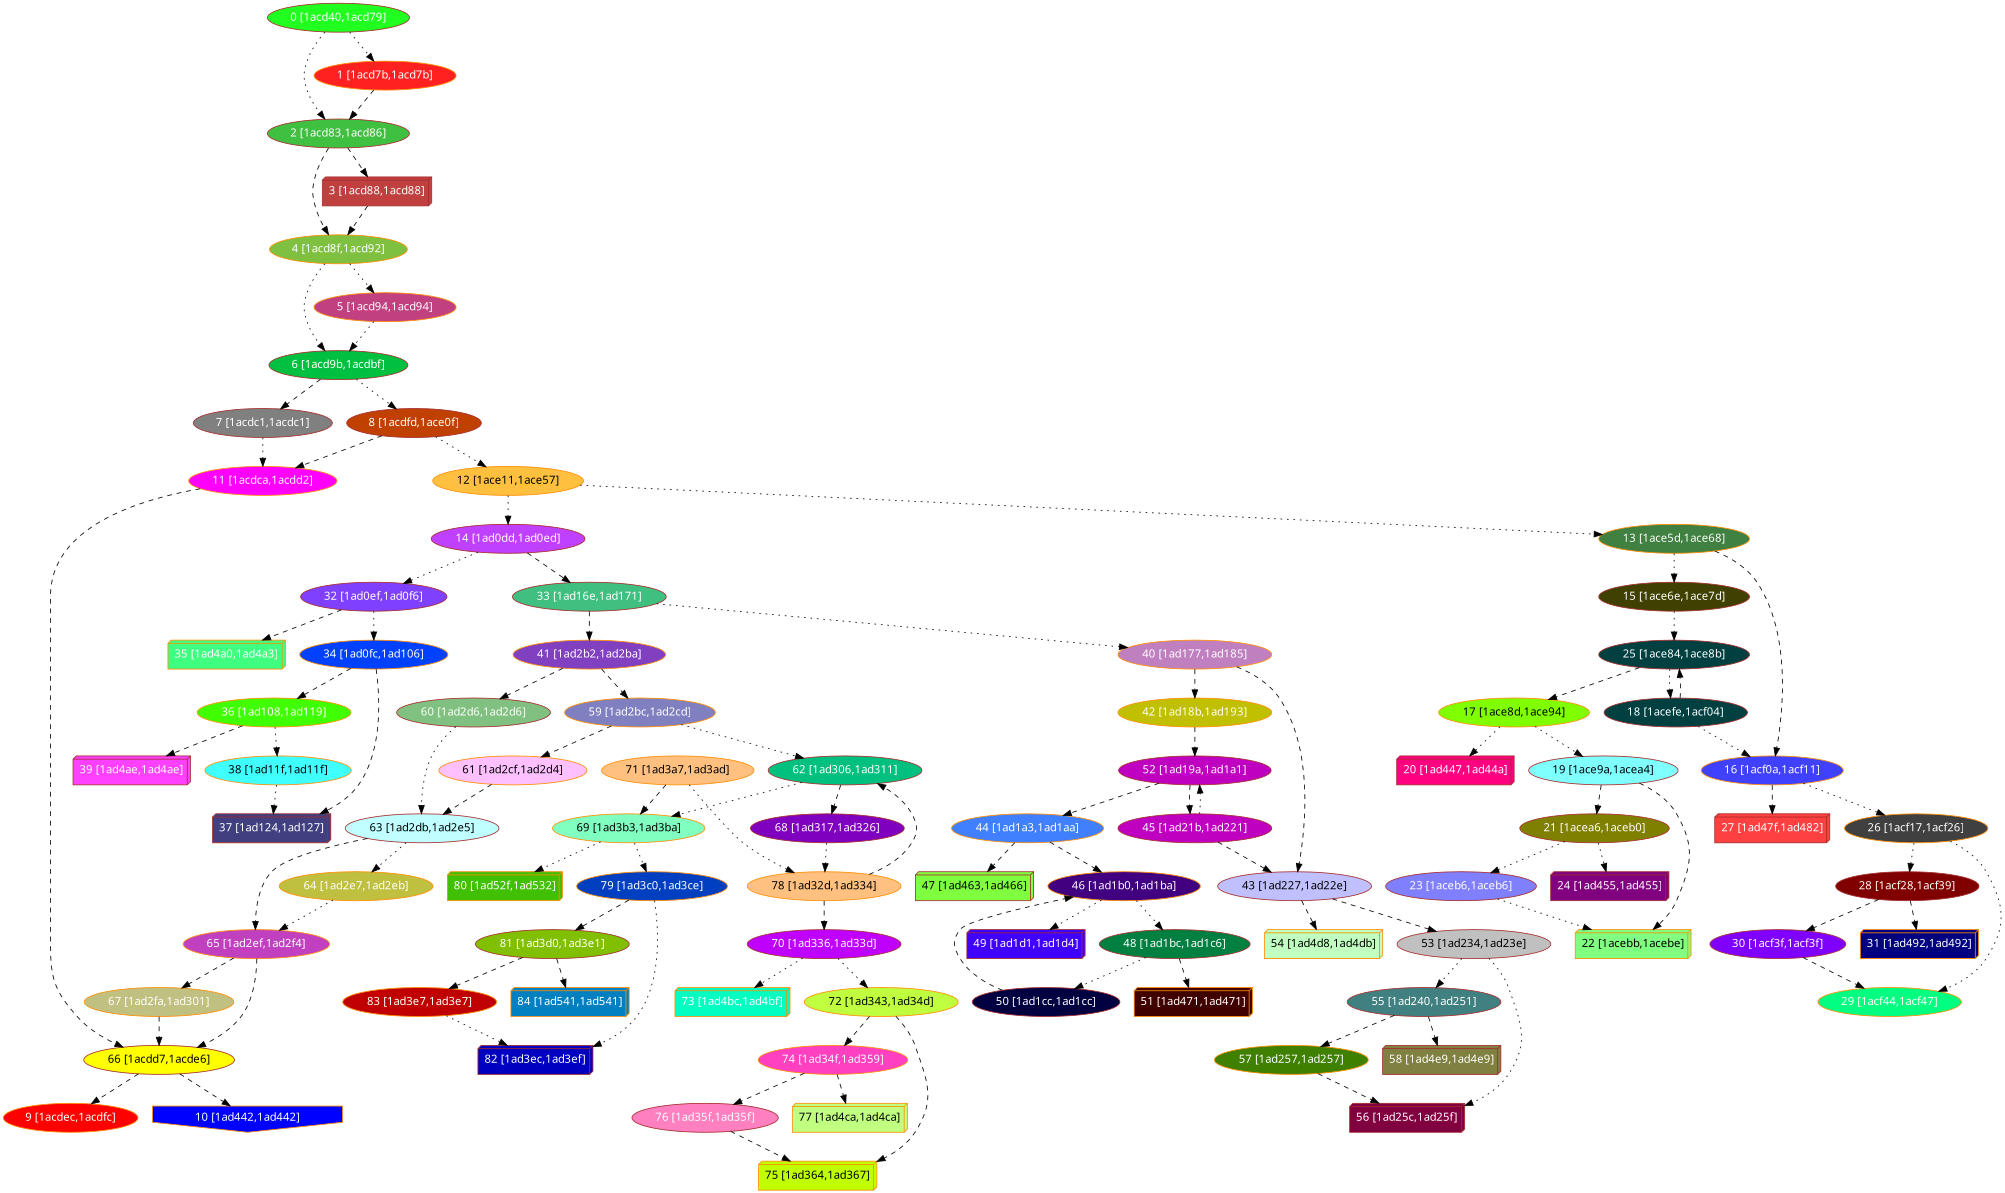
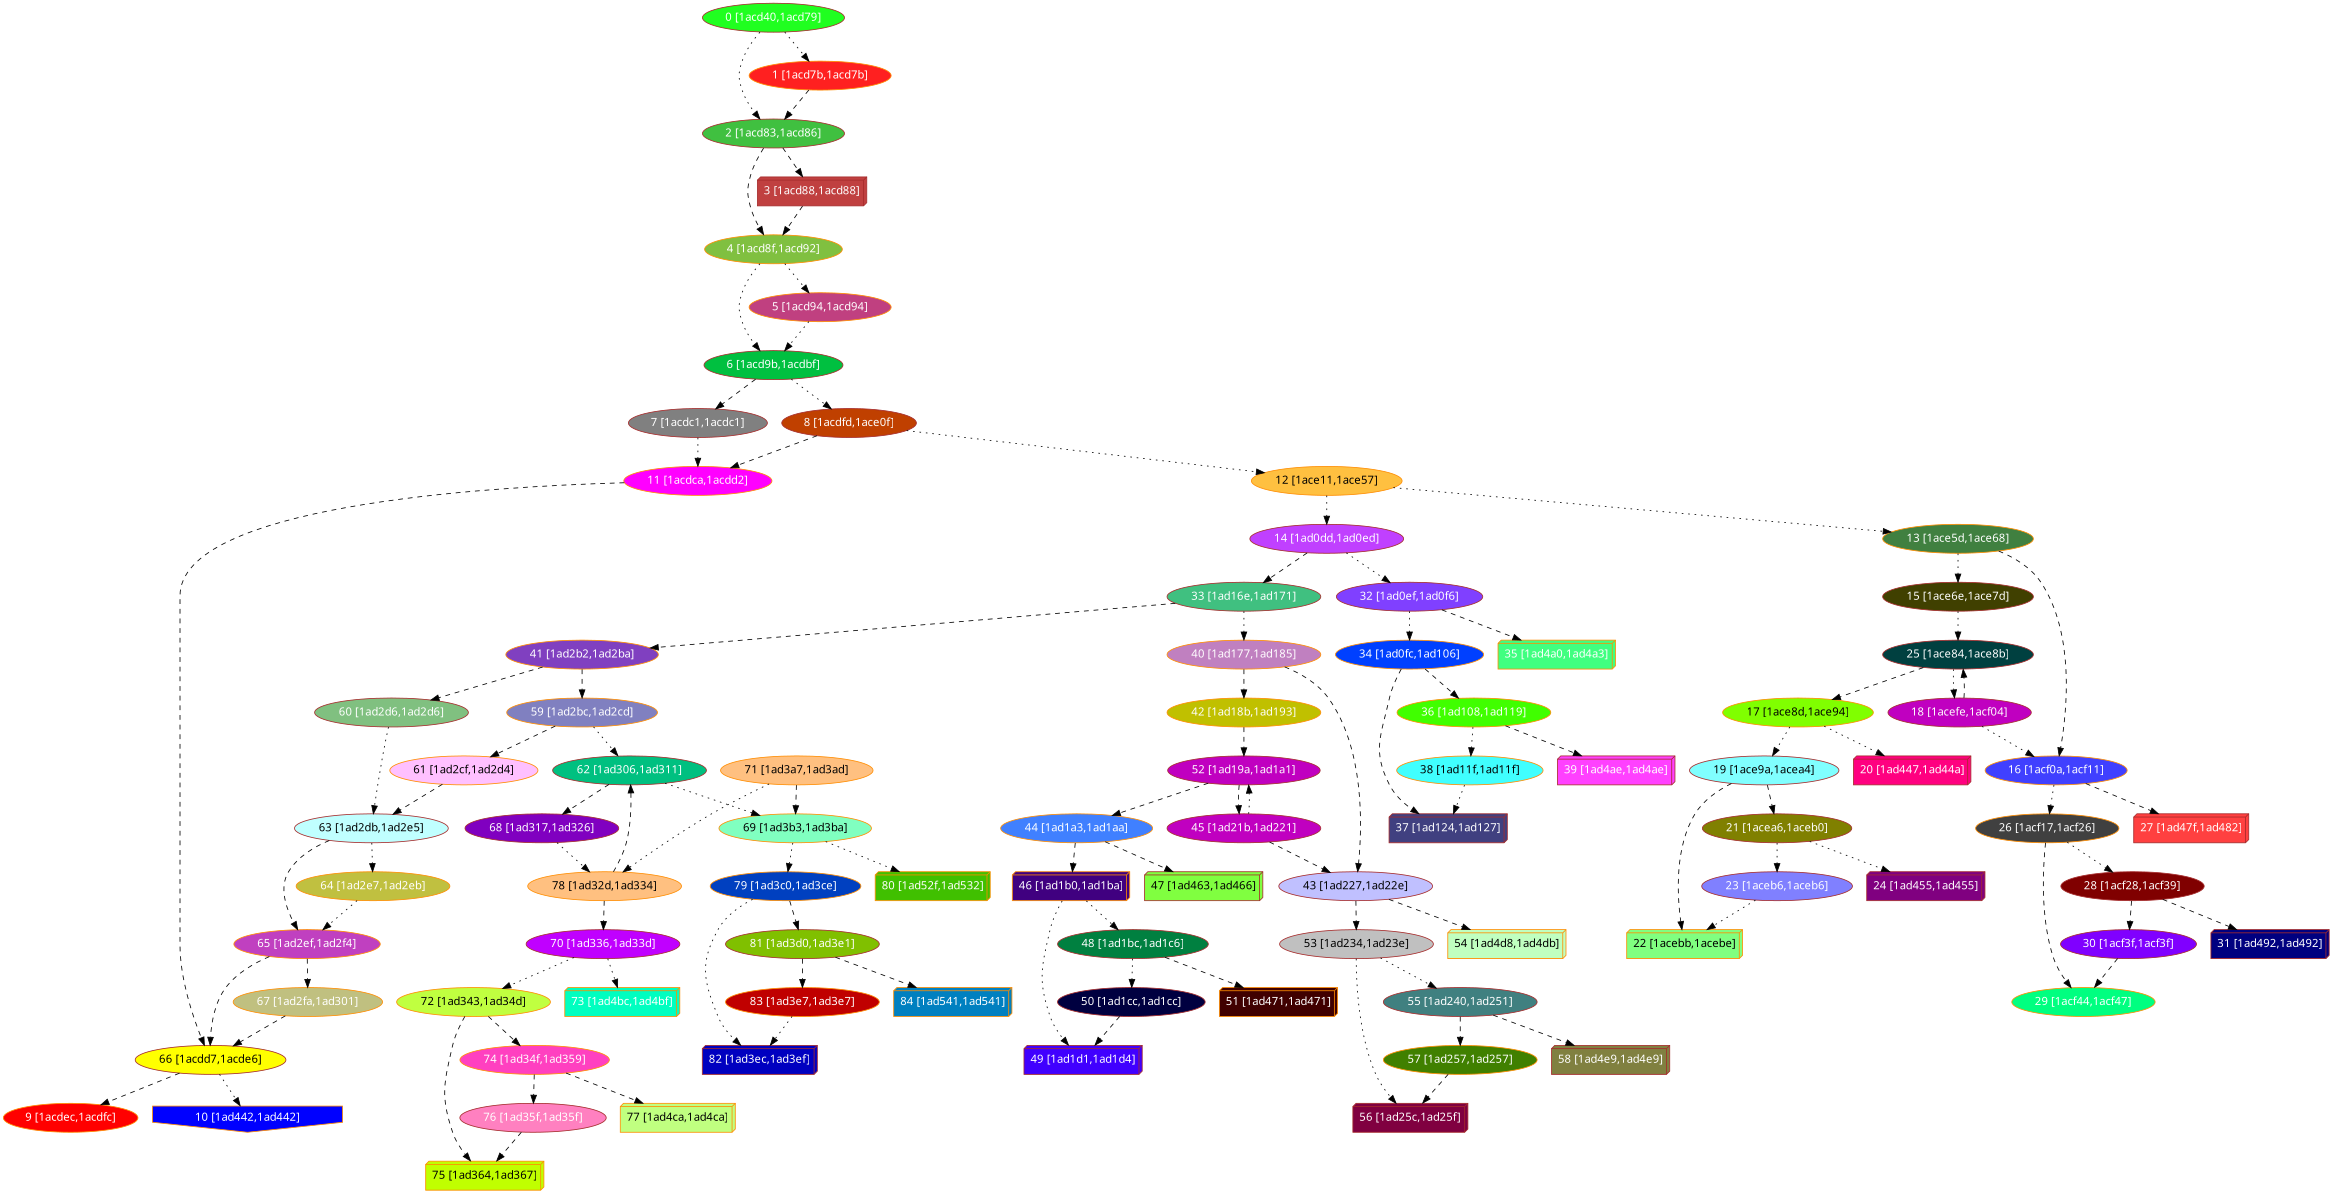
node "18 [1acefe,1acf04]": fillcolor #004040 -> #c000c0
node "46 [1ad1b0,1ad1ba]": shape ellipse -> box3d
edge "26 [1acf17,1acf26]" -> "29 [1acf44,1acf47]": style dotted -> dashed
edge "50 [1ad1cc,1ad1cc]" -> "46 [1ad1b0,1ad1ba]": now "50 [1ad1cc,1ad1cc]" -> "49 [1ad1d1,1ad1d4]"
node "31 [1ad492,1ad492]": color darkorange -> brown
edge "66 [1acdd7,1acde6]" -> "10 [1ad442,1ad442]": style dashed -> dotted
